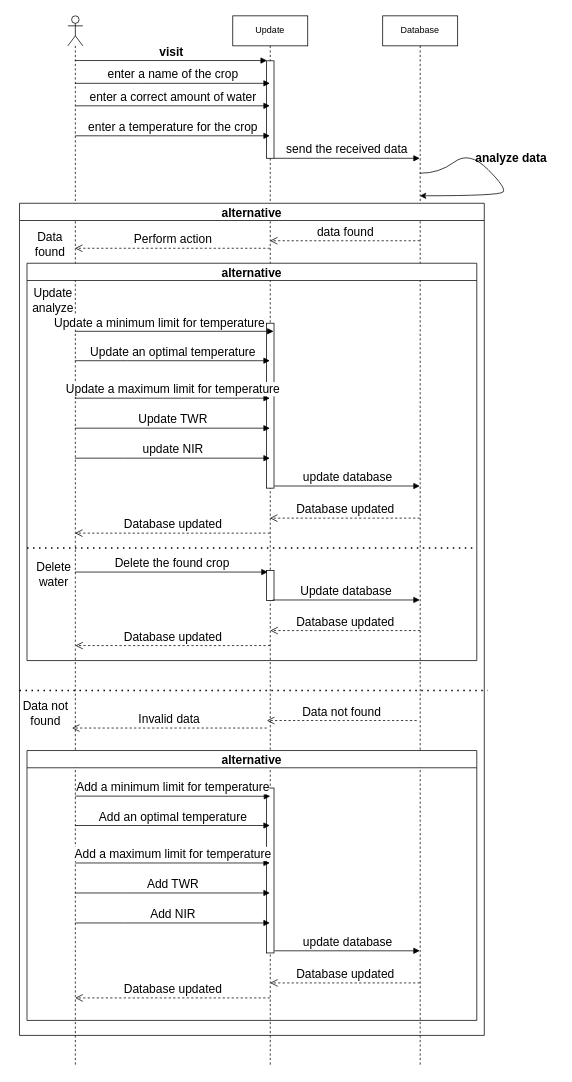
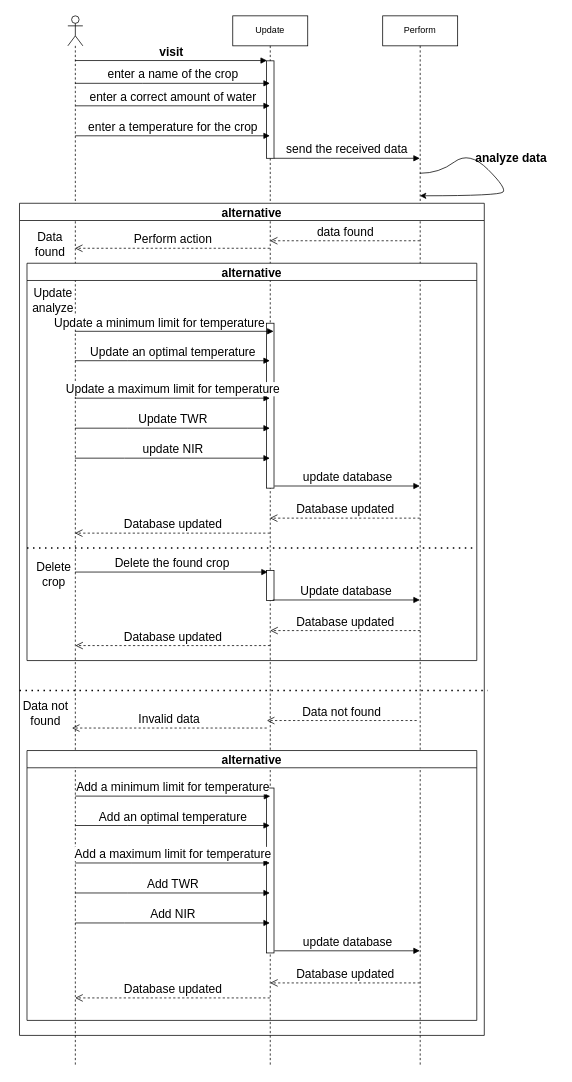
node "Database": label "Database" -> "Perform"
node "Delete water": label "Delete water" -> "Delete crop"
